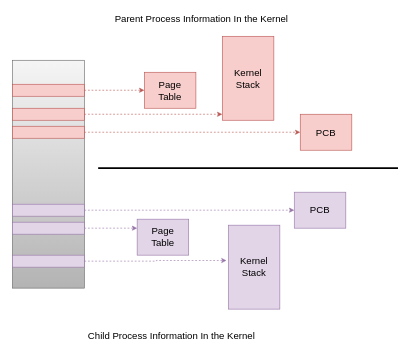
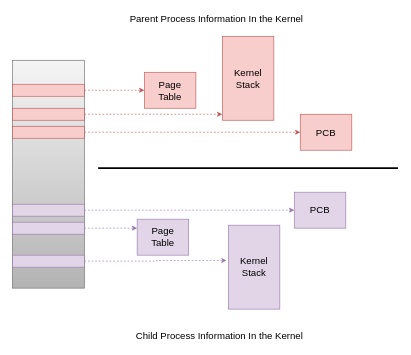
node "Parent Process Information In the Kernel": moved (201, 18) -> (216, 18)
node "Child Process Information In the Kernel": moved (171, 336) -> (219, 336)
